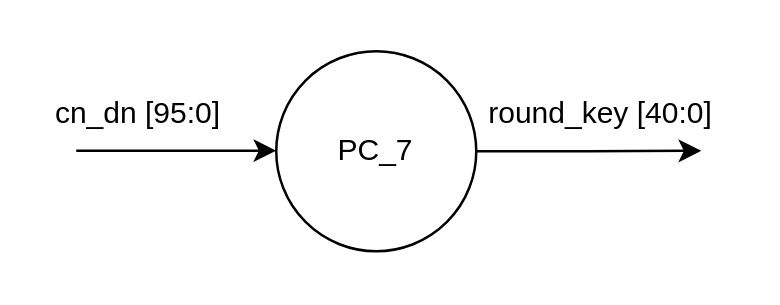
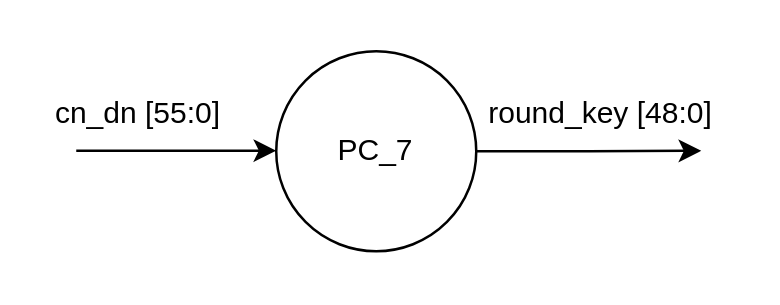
node "cn_dn [95:0]": label "cn_dn [95:0]" -> "cn_dn [55:0]"
node "round_key [40:0]": label "round_key [40:0]" -> "round_key [48:0]"
